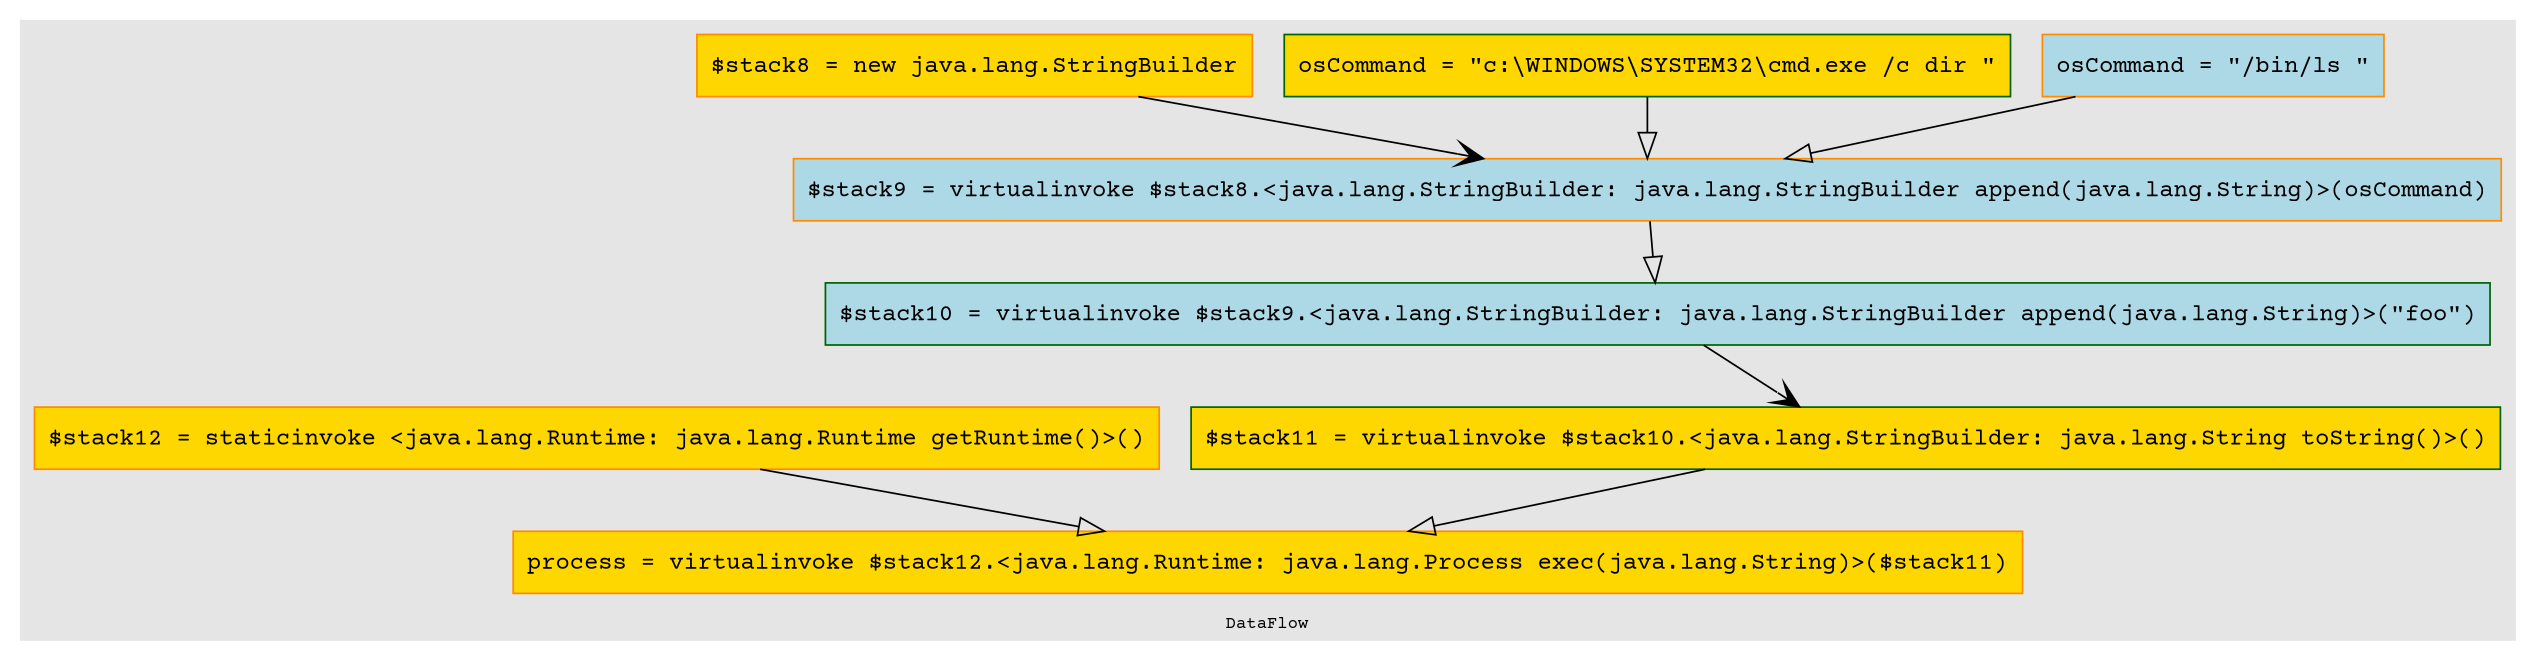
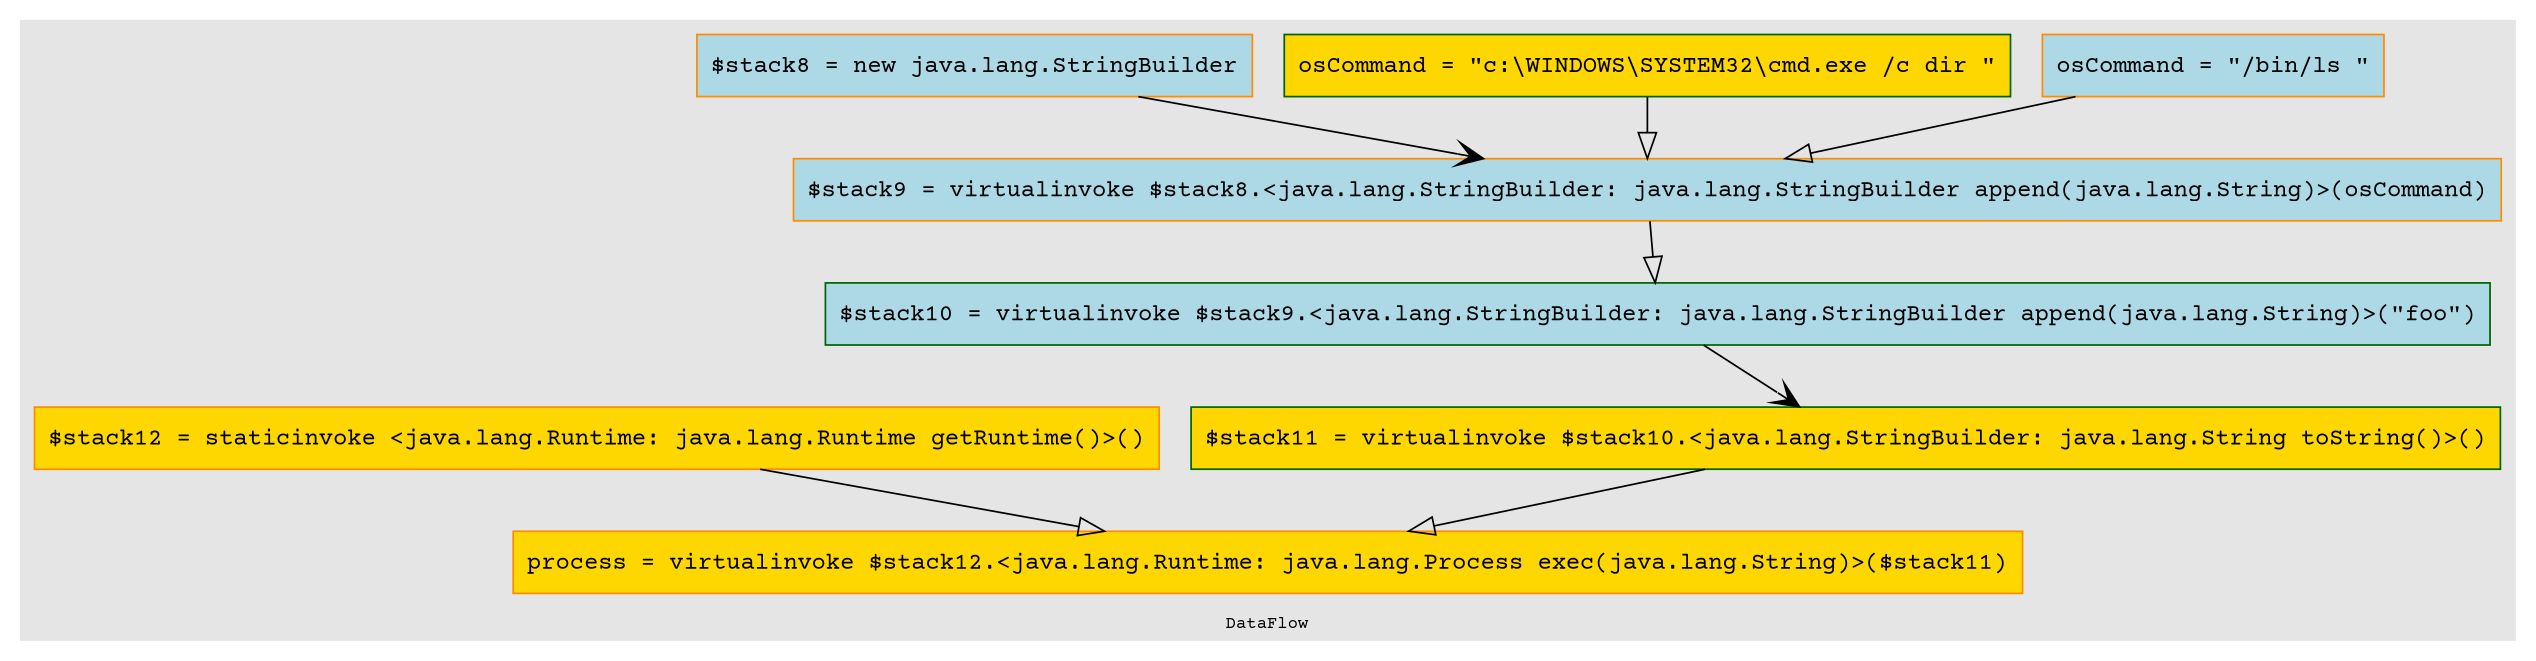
node "$stack8 = new java.lang.StringBuilder": fillcolor gold -> lightblue
